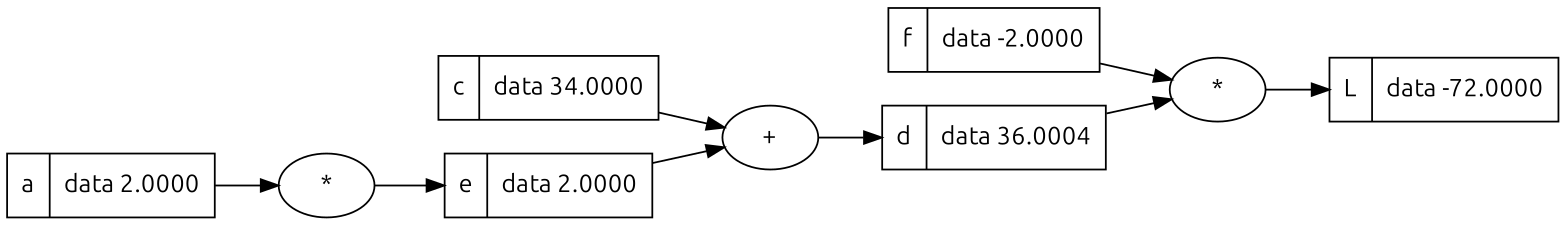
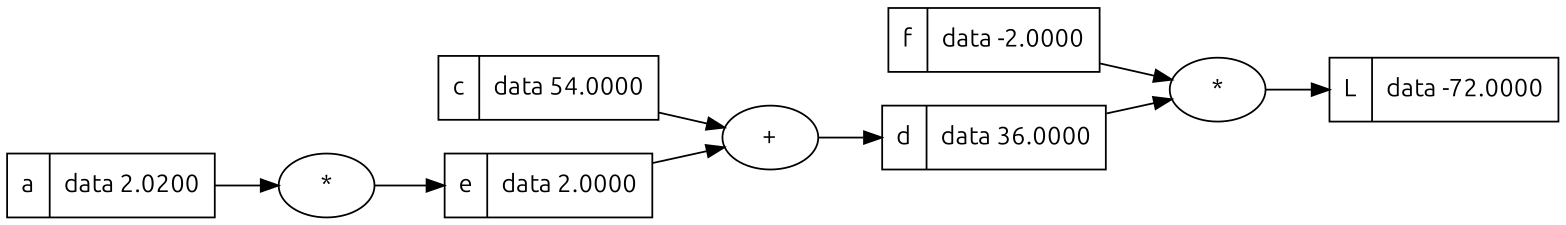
node "c": text "data 34.0000" -> "data 54.0000"
node "d": text "data 36.0004" -> "data 36.0000"
node "a": text "data 2.0000" -> "data 2.0200"
